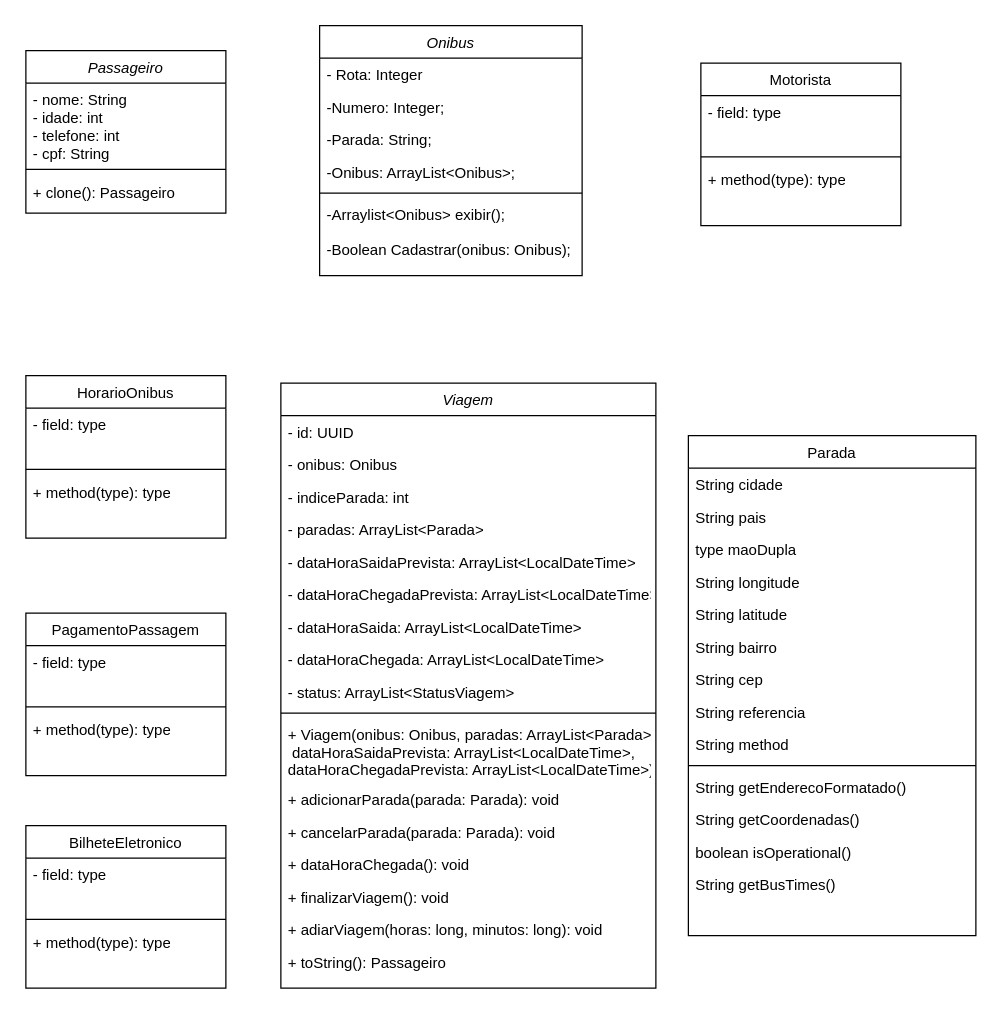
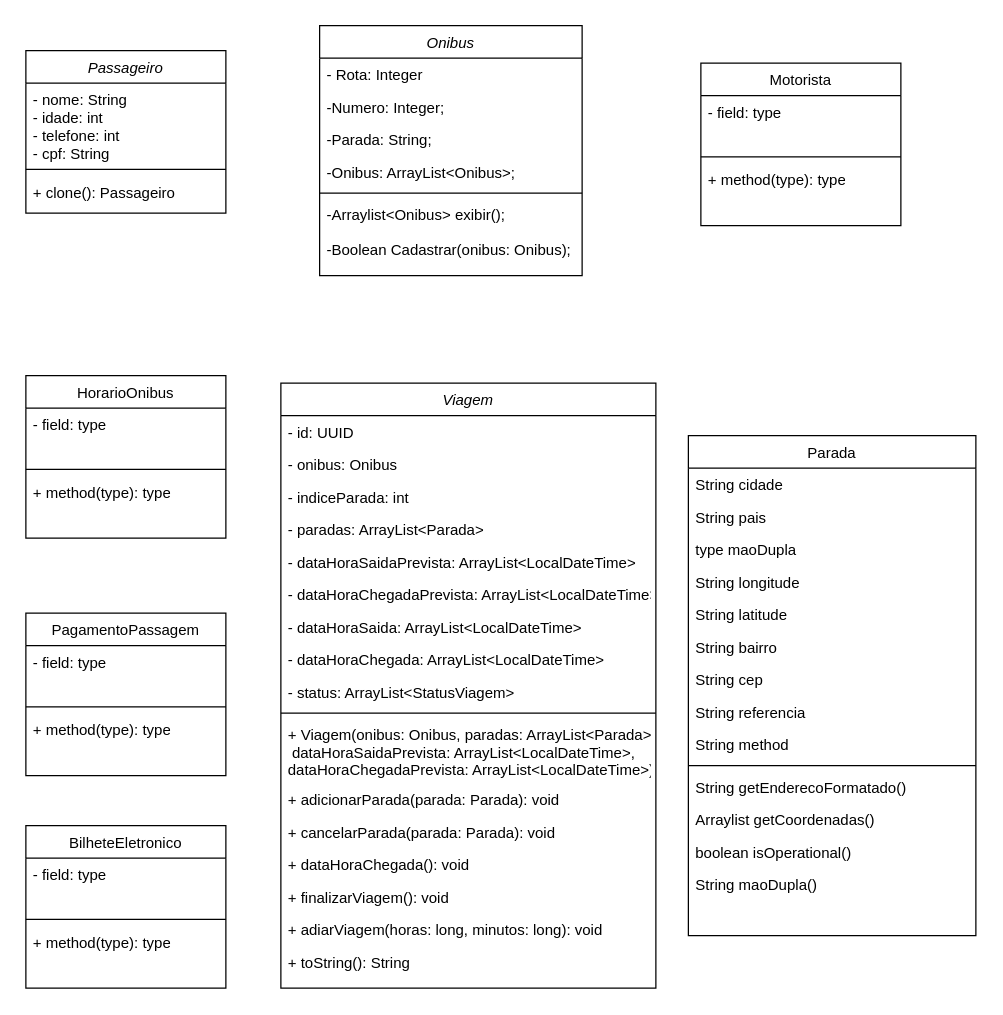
node "String getCoordenadas()": label "String getCoordenadas()" -> "Arraylist getCoordenadas()"
node "String getBusTimes()": label "String getBusTimes()" -> "String maoDupla()"
node "+ toString(): Passageiro": label "+ toString(): Passageiro" -> "+ toString(): String"
